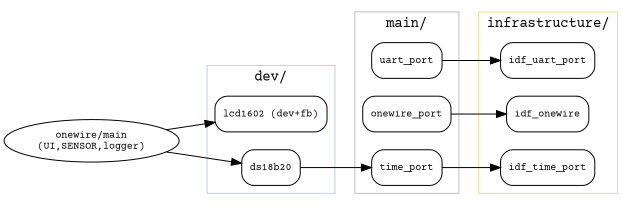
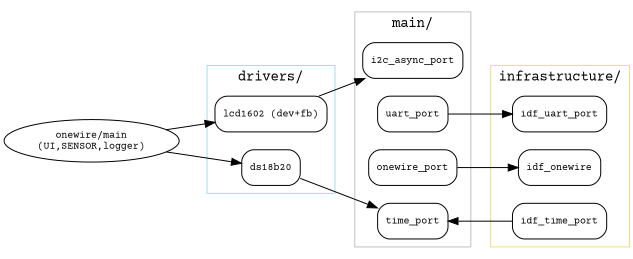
node "i2c_async_port": added
cluster "dev/": label "dev/" -> "drivers/"
edge "time_port" -> "idf_time_port": reversed
